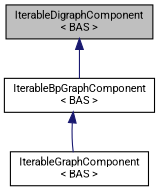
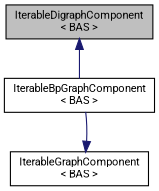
edge "IterableGraphComponent < BAS >" -> "IterableBpGraphComponent < BAS >": reversed
